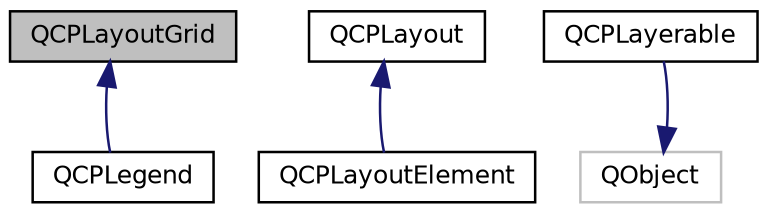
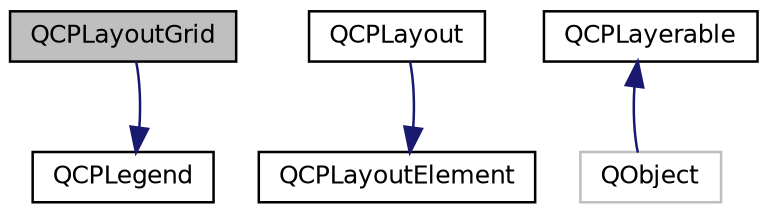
edge "QCPLayerable" -> "QObject": reversed
edge "QCPLegend" -> "QCPLayoutGrid": reversed
edge "QCPLayoutElement" -> "QCPLayout": reversed
